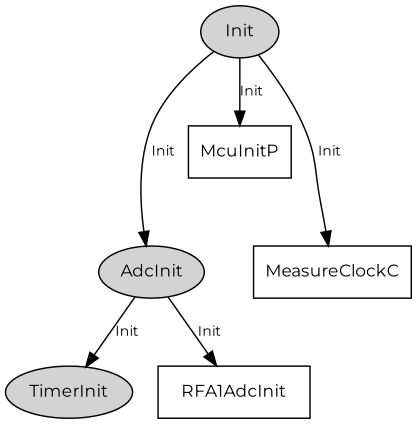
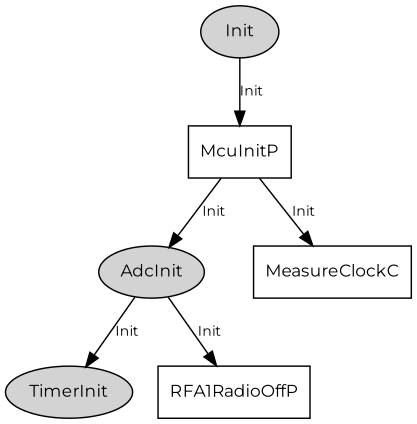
edge "Init" -> "AdcInit": now "McuInitP" -> "AdcInit"
edge "Init" -> "MeasureClockC": now "McuInitP" -> "MeasureClockC"
node "RFA1AdcInit": label "RFA1AdcInit" -> "RFA1RadioOffP"
